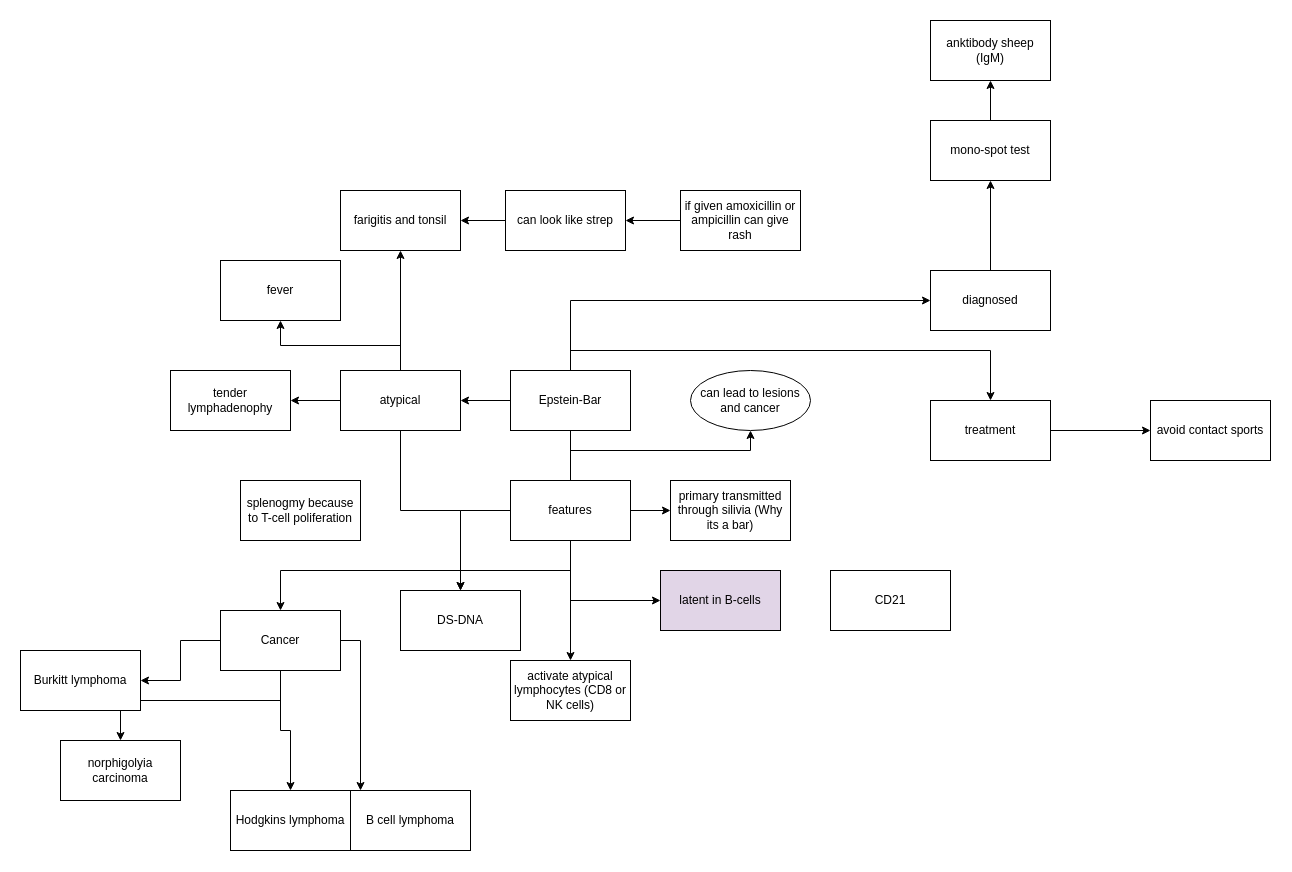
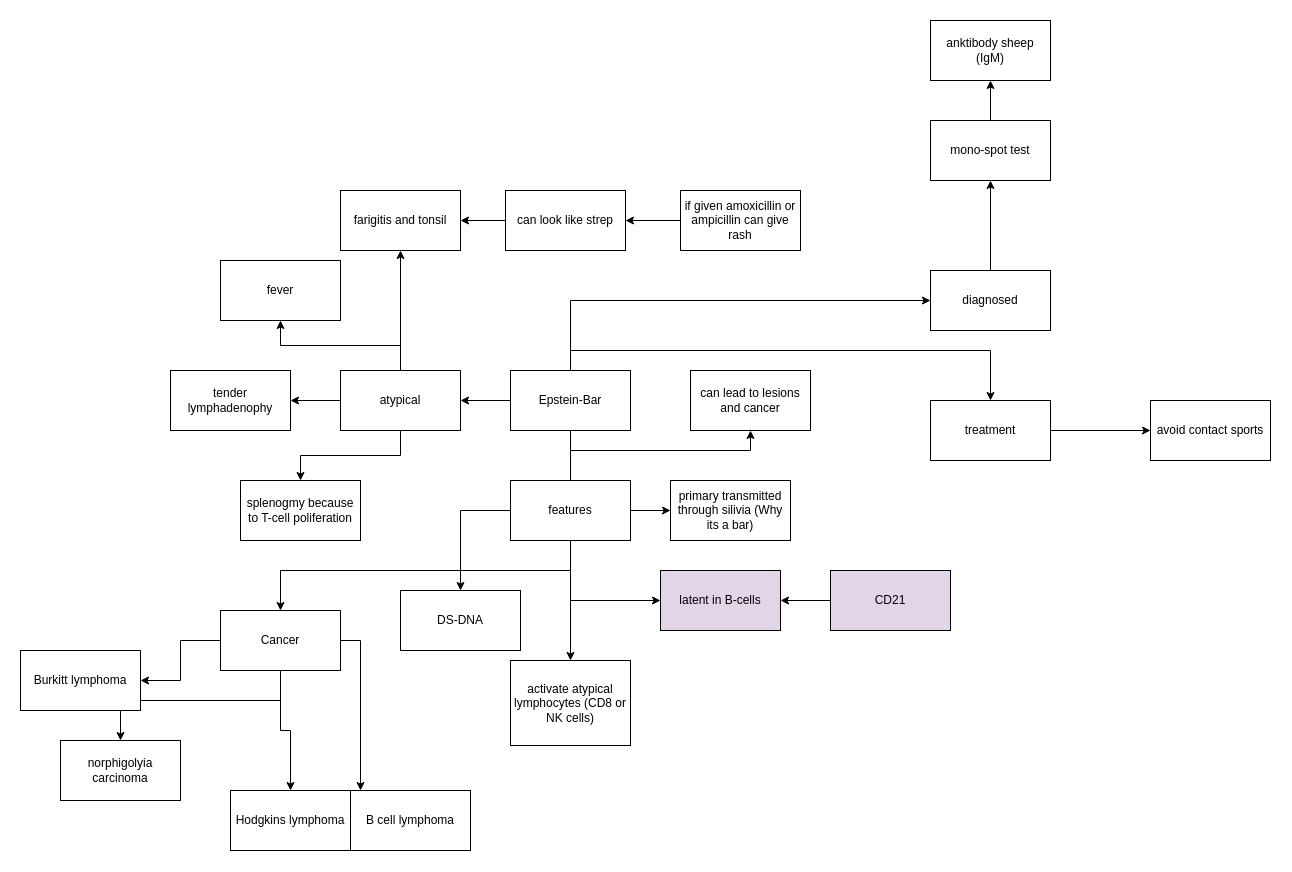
node "can lead to lesions and cancer": shape ellipse -> rectangle
edge "atypical" -> "DS-DNA": now "atypical" -> "splenogmy because to T-cell poliferation"
edge "CD21" -> "latent in B-cells": added
node "CD21": fillcolor #ffffff -> #e1d5e7
node "activate atypical lymphocytes (CD8 or NK cells)": size 120x60 -> 120x85
